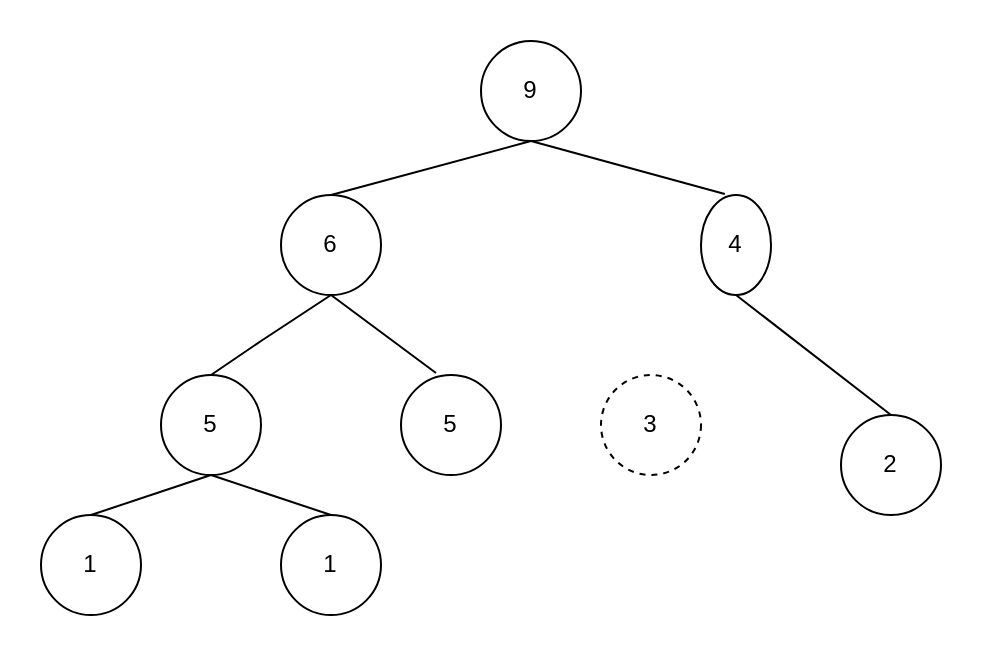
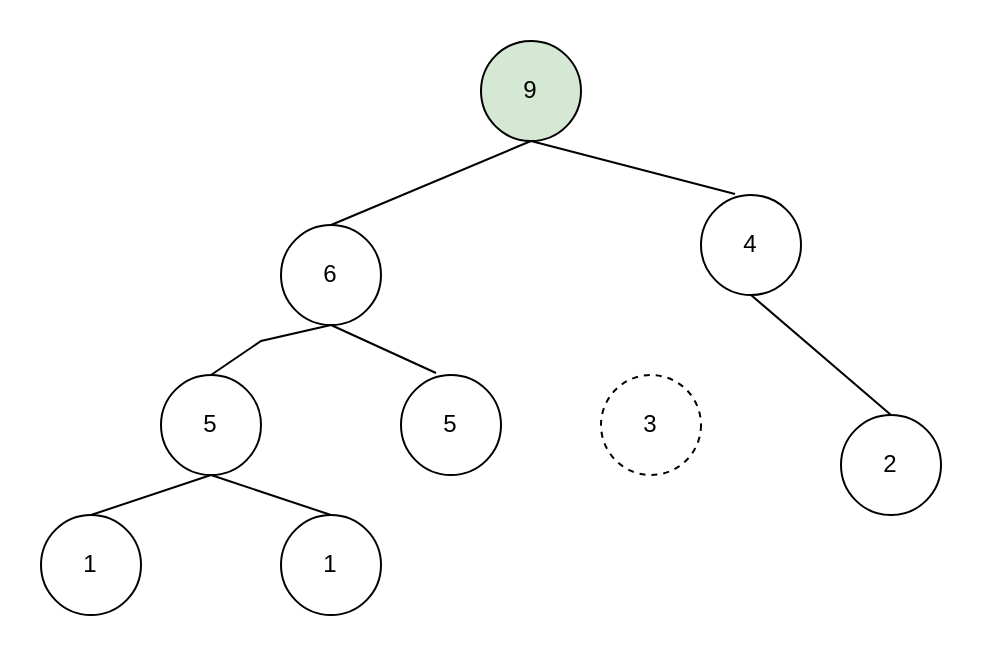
node "9": fillcolor #ffffff -> #d5e8d4
node "6": moved (331, 245) -> (331, 275)
node "4": size 70x100 -> 100x100
